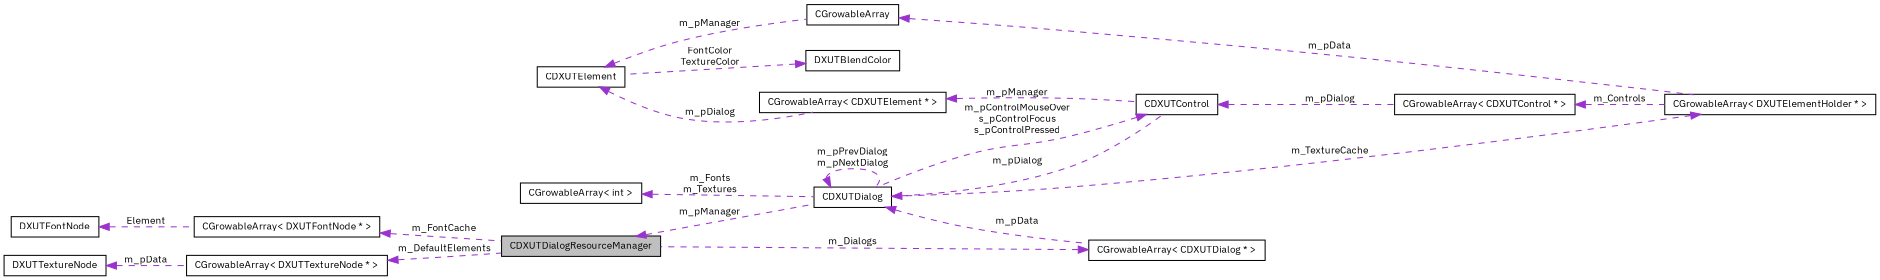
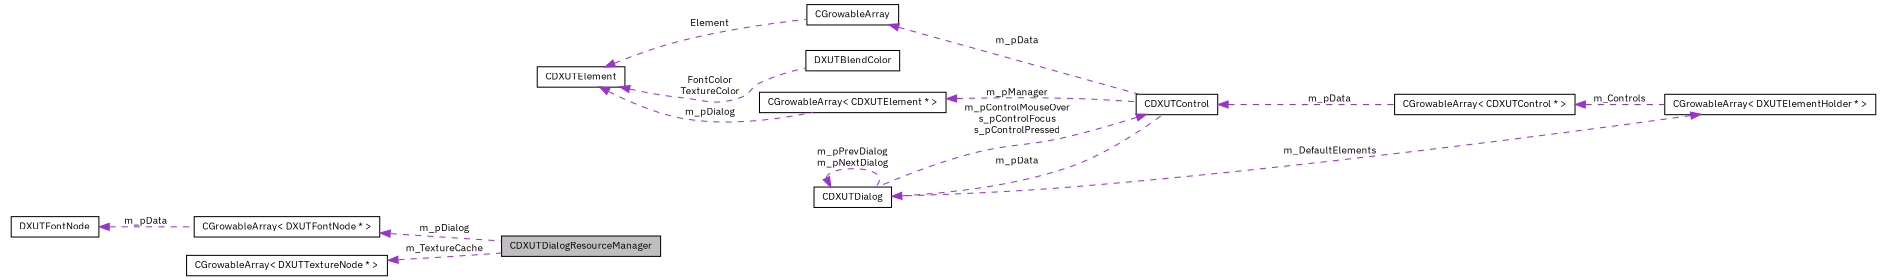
edge "CGrowableArray" -> "CDXUTElement": label "m_pManager" -> "Element"
edge "CGrowableArray< DXUTElementHolder * >" -> "CGrowableArray": now "CDXUTControl" -> "CGrowableArray"
edge "CDXUTElement" -> "DXUTBlendColor": reversed
edge "CGrowableArray< CDXUTControl * >" -> "CDXUTControl": label "m_pDialog" -> "m_pData"
edge "CDXUTDialog" -> "CGrowableArray< DXUTElementHolder * >": label "m_TextureCache" -> "m_DefaultElements"
edge "CDXUTControl" -> "CDXUTDialog": label "m_pDialog" -> "m_pData"
node "CGrowableArray< int >": removed
edge "CDXUTDialog" -> "CDXUTDialogResourceManager": removed, label "m_pManager"
edge "CGrowableArray< DXUTFontNode * >" -> "DXUTFontNode": label "Element" -> "m_pData"
edge "CDXUTDialogResourceManager" -> "CGrowableArray< DXUTFontNode * >": label "m_FontCache" -> "m_pDialog"
edge "CDXUTDialogResourceManager" -> "CGrowableArray< DXUTTextureNode * >": label "m_DefaultElements" -> "m_TextureCache"
node "CGrowableArray< CDXUTDialog * >": removed
node "DXUTTextureNode": removed
